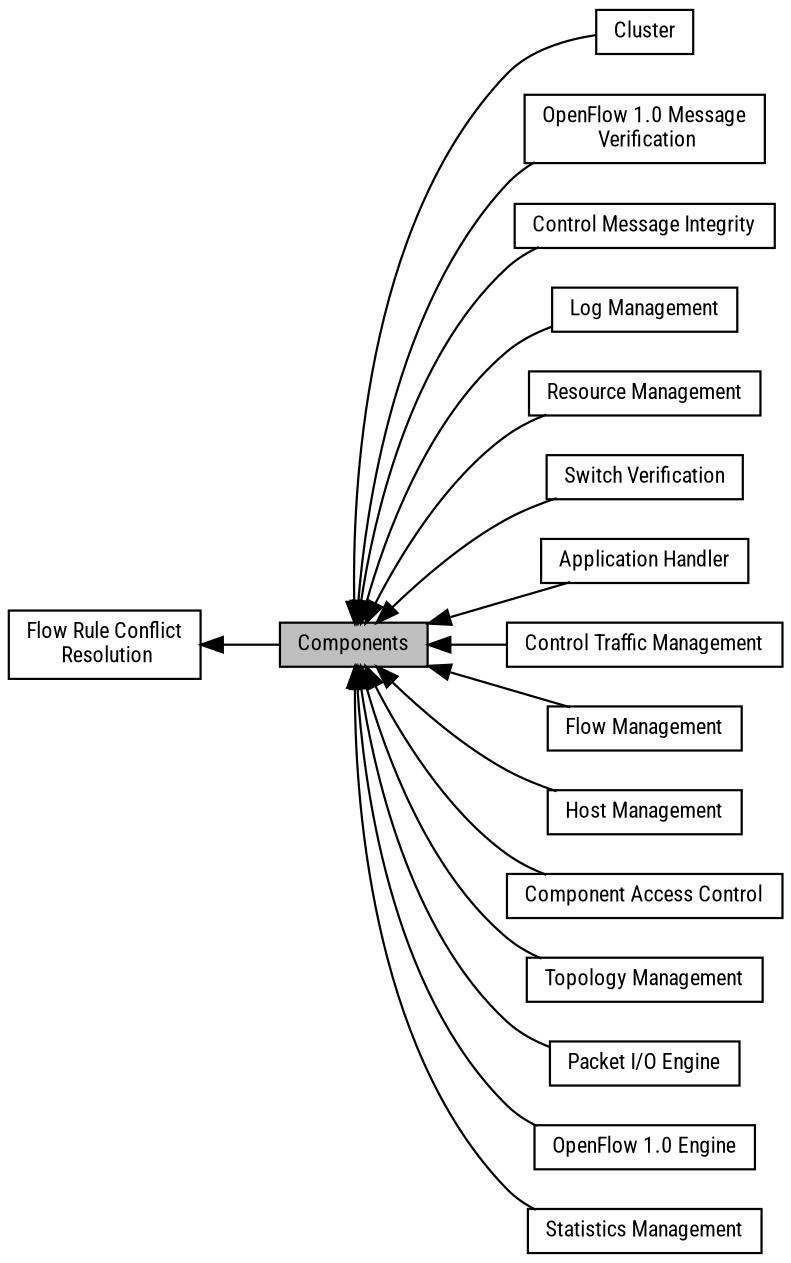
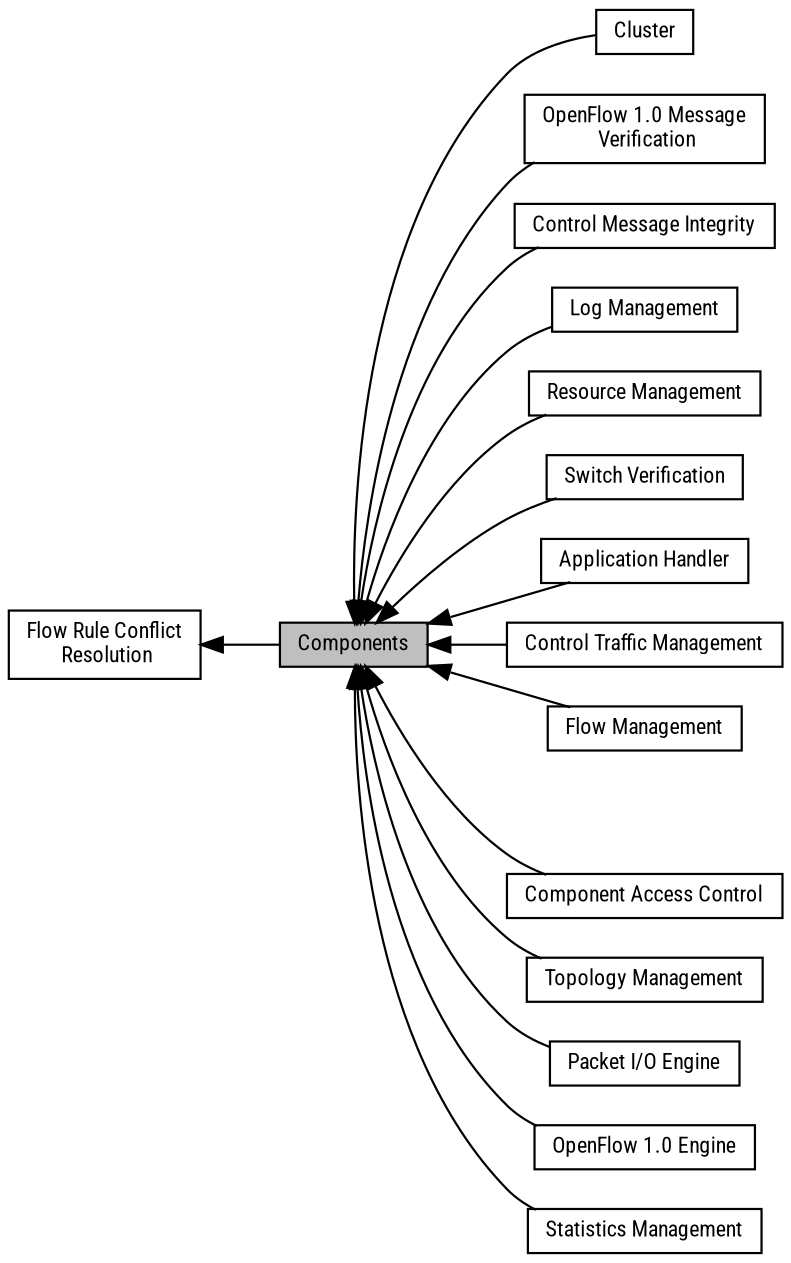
node "Host Management": removed
